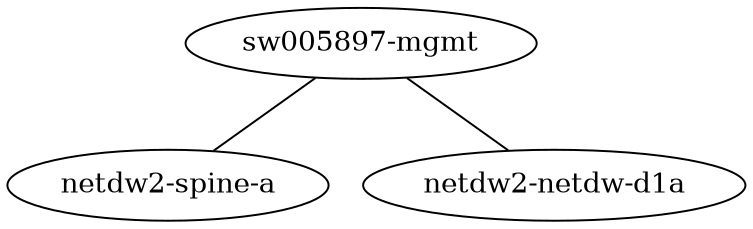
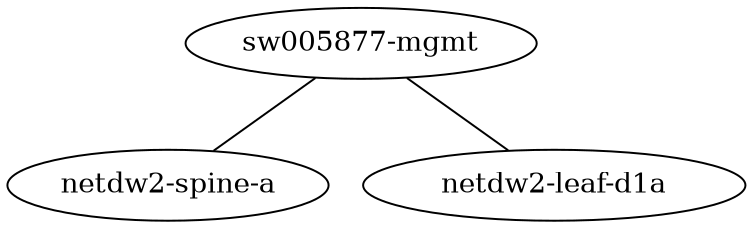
node "sw005897-mgmt": label "sw005897-mgmt" -> "sw005877-mgmt"
node "netdw2-netdw-d1a": label "netdw2-netdw-d1a" -> "netdw2-leaf-d1a"
